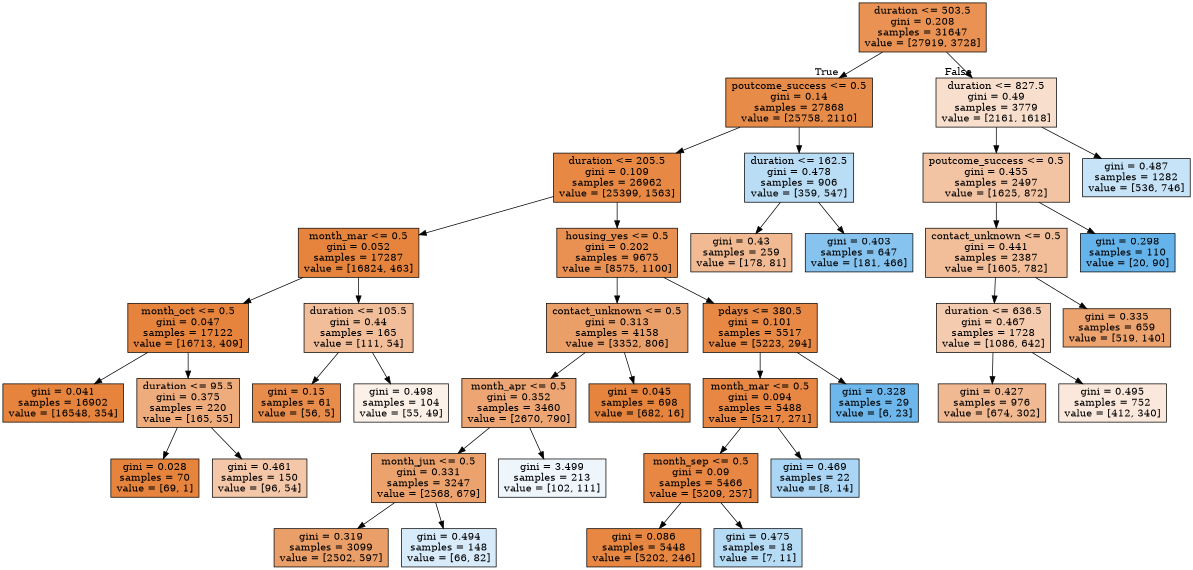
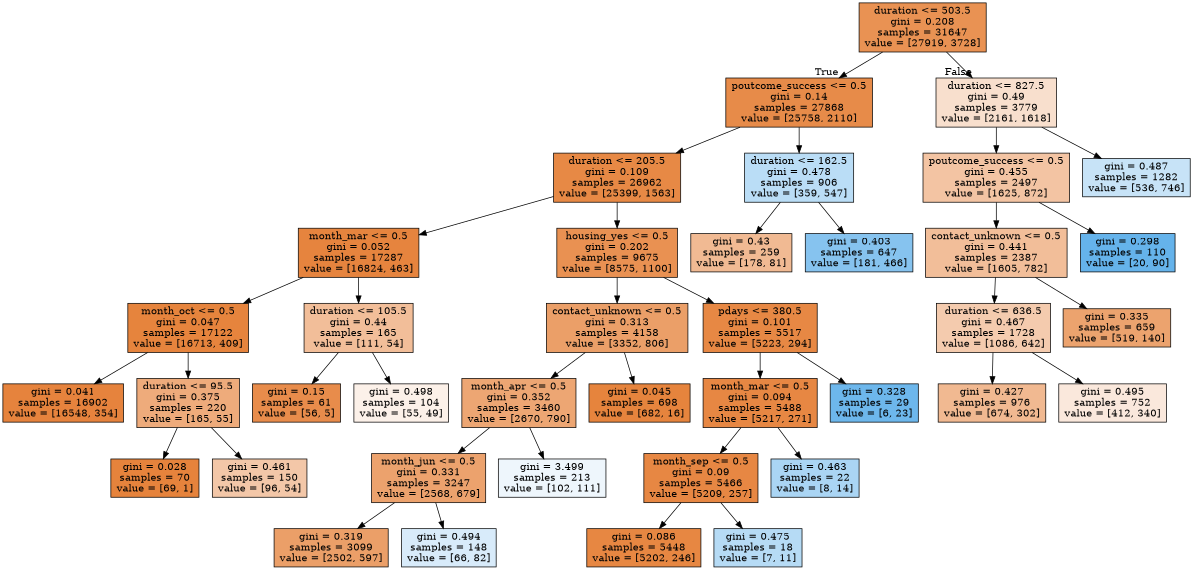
node "gini = 0.469 samples = 22 value = [8, 14]": label "gini = 0.469 samples = 22 value = [8, 14]" -> "gini = 0.463 samples = 22 value = [8, 14]"
